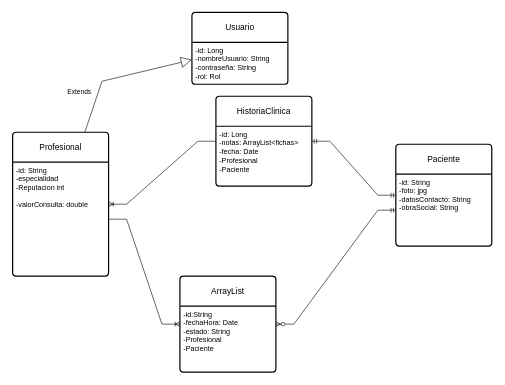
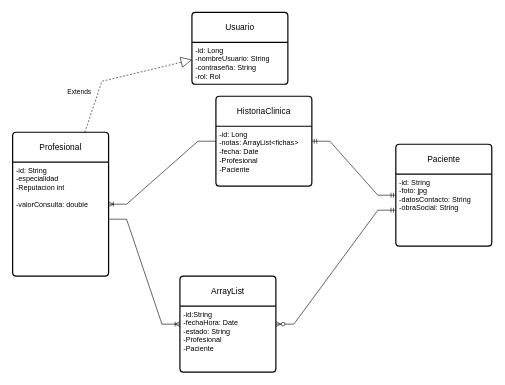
edge "Profesional" -> "Usuario": style solid -> dashed
